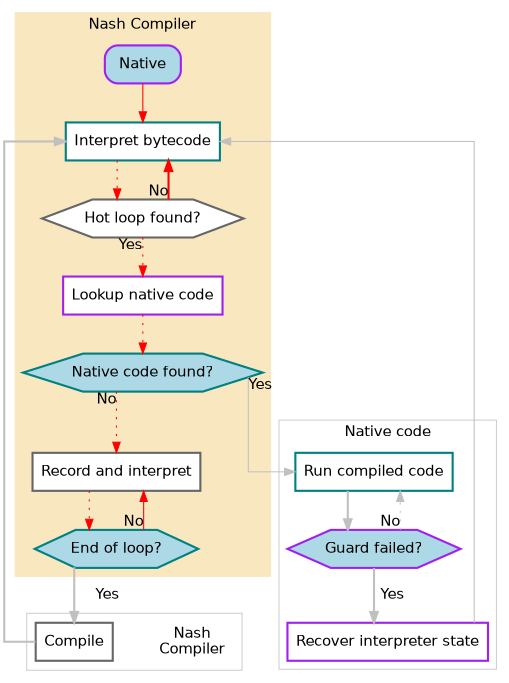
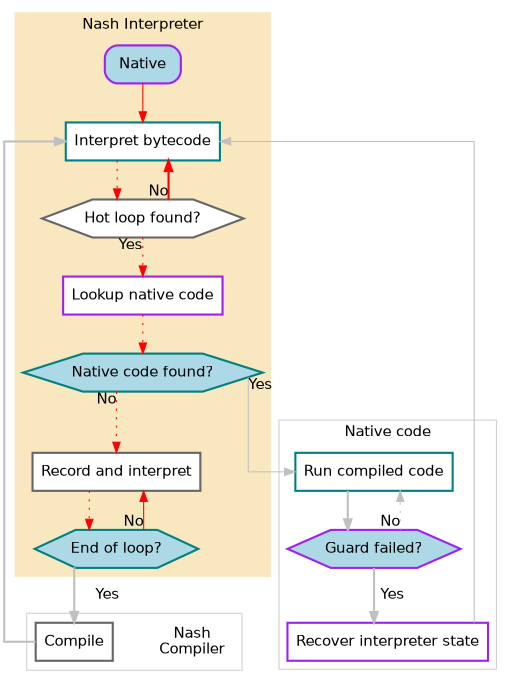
cluster "Nash Compiler": label "Nash Compiler" -> "Nash Interpreter"
